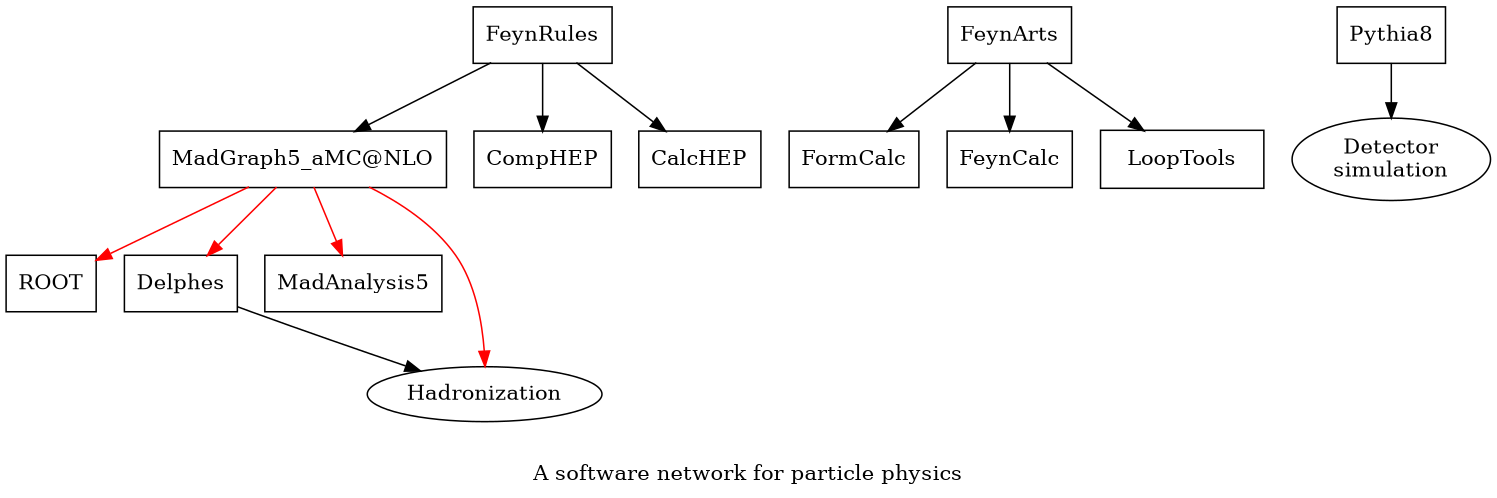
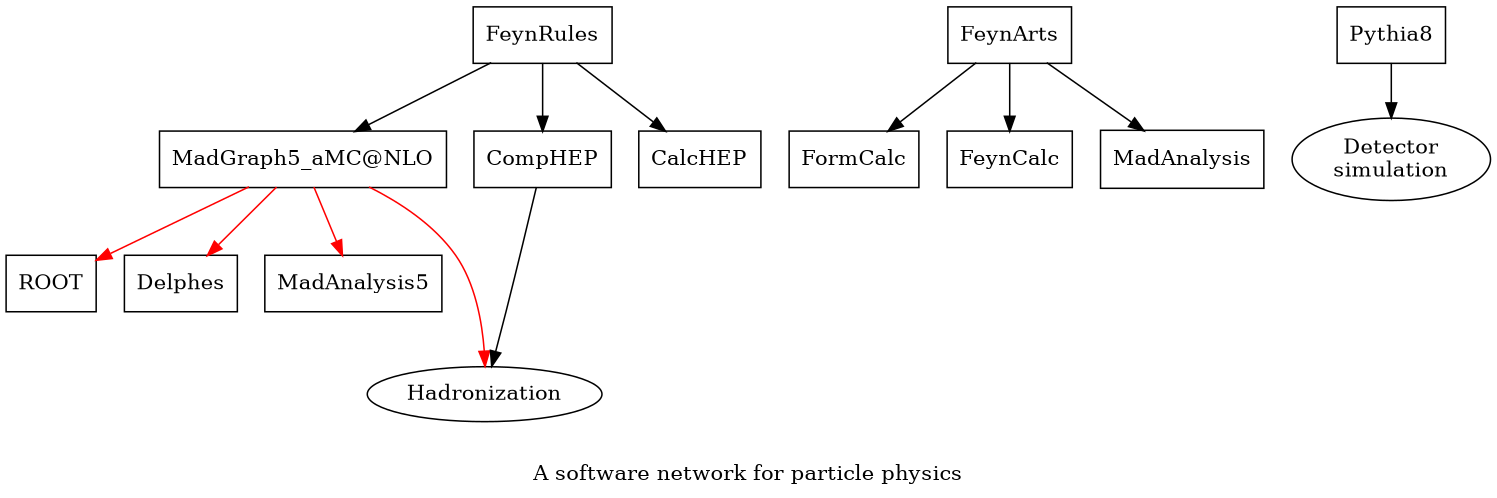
node "LoopTools": label "LoopTools" -> "MadAnalysis"
edge "Delphes" -> "Hadronization": now "CompHEP" -> "Hadronization"
